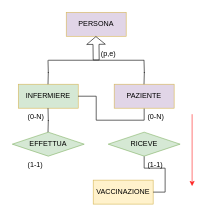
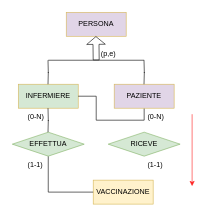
edge "RICEVE" -- "VACCINAZIONE": removed
edge "EFFETTUA" -- "VACCINAZIONE": added
